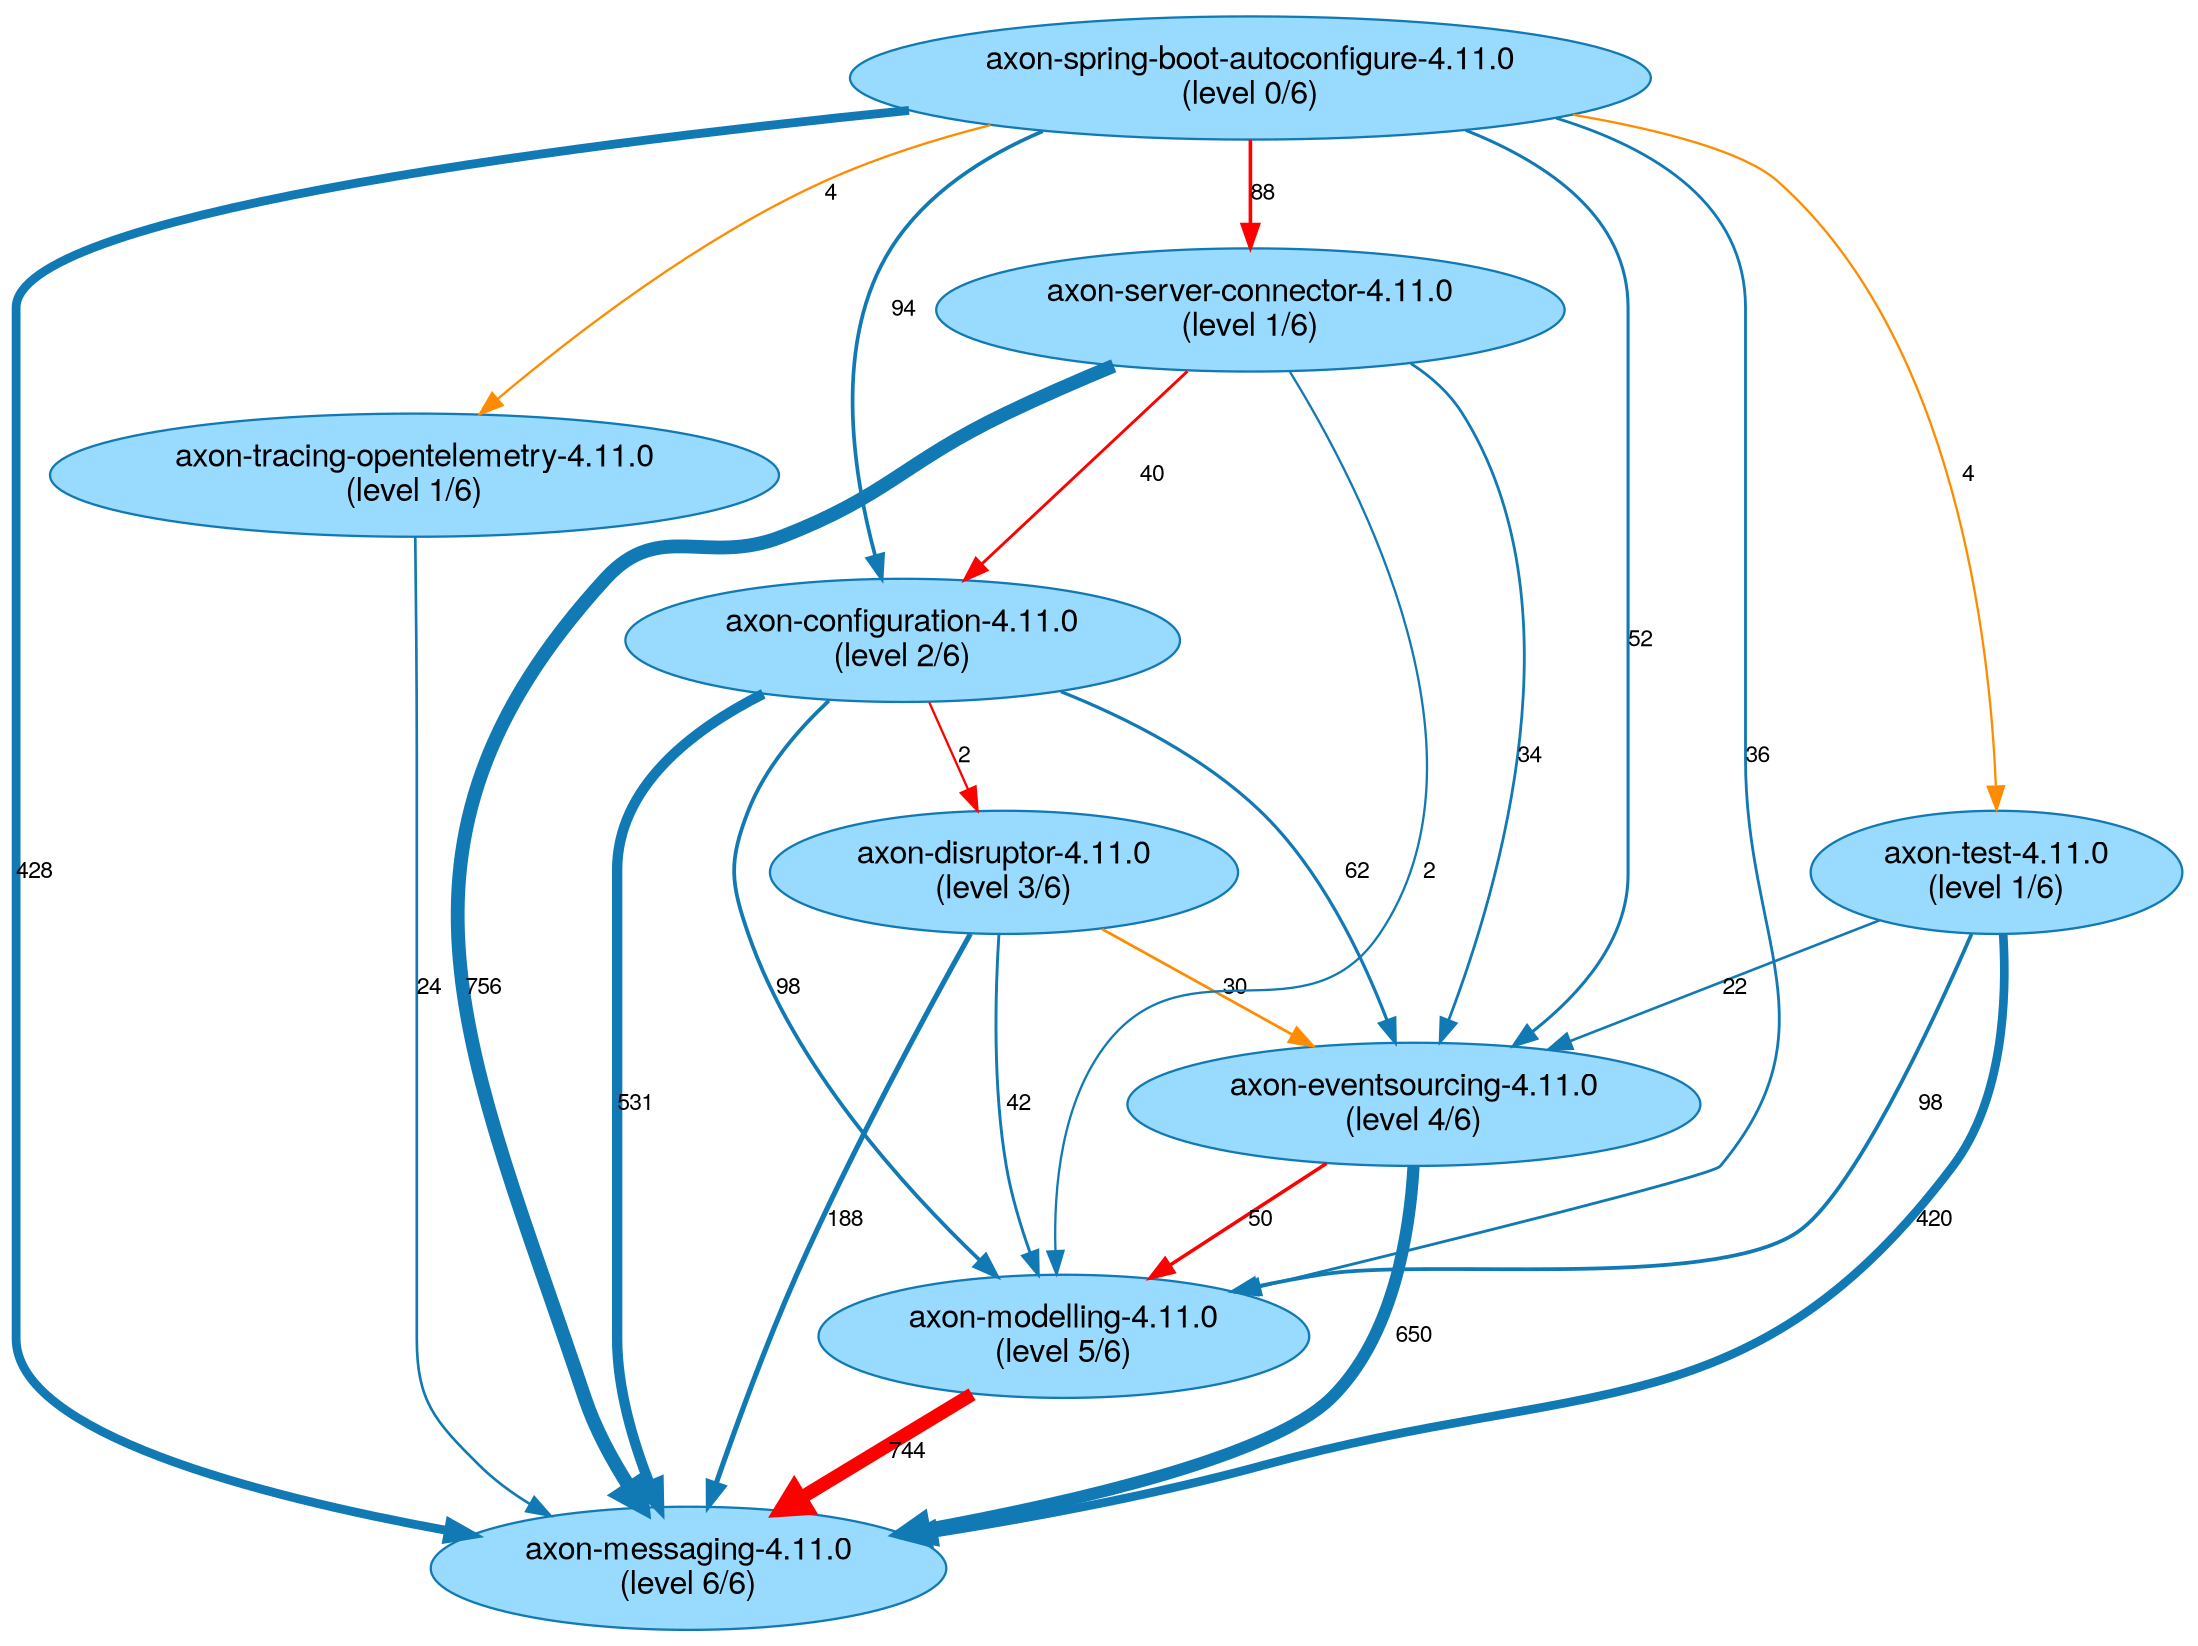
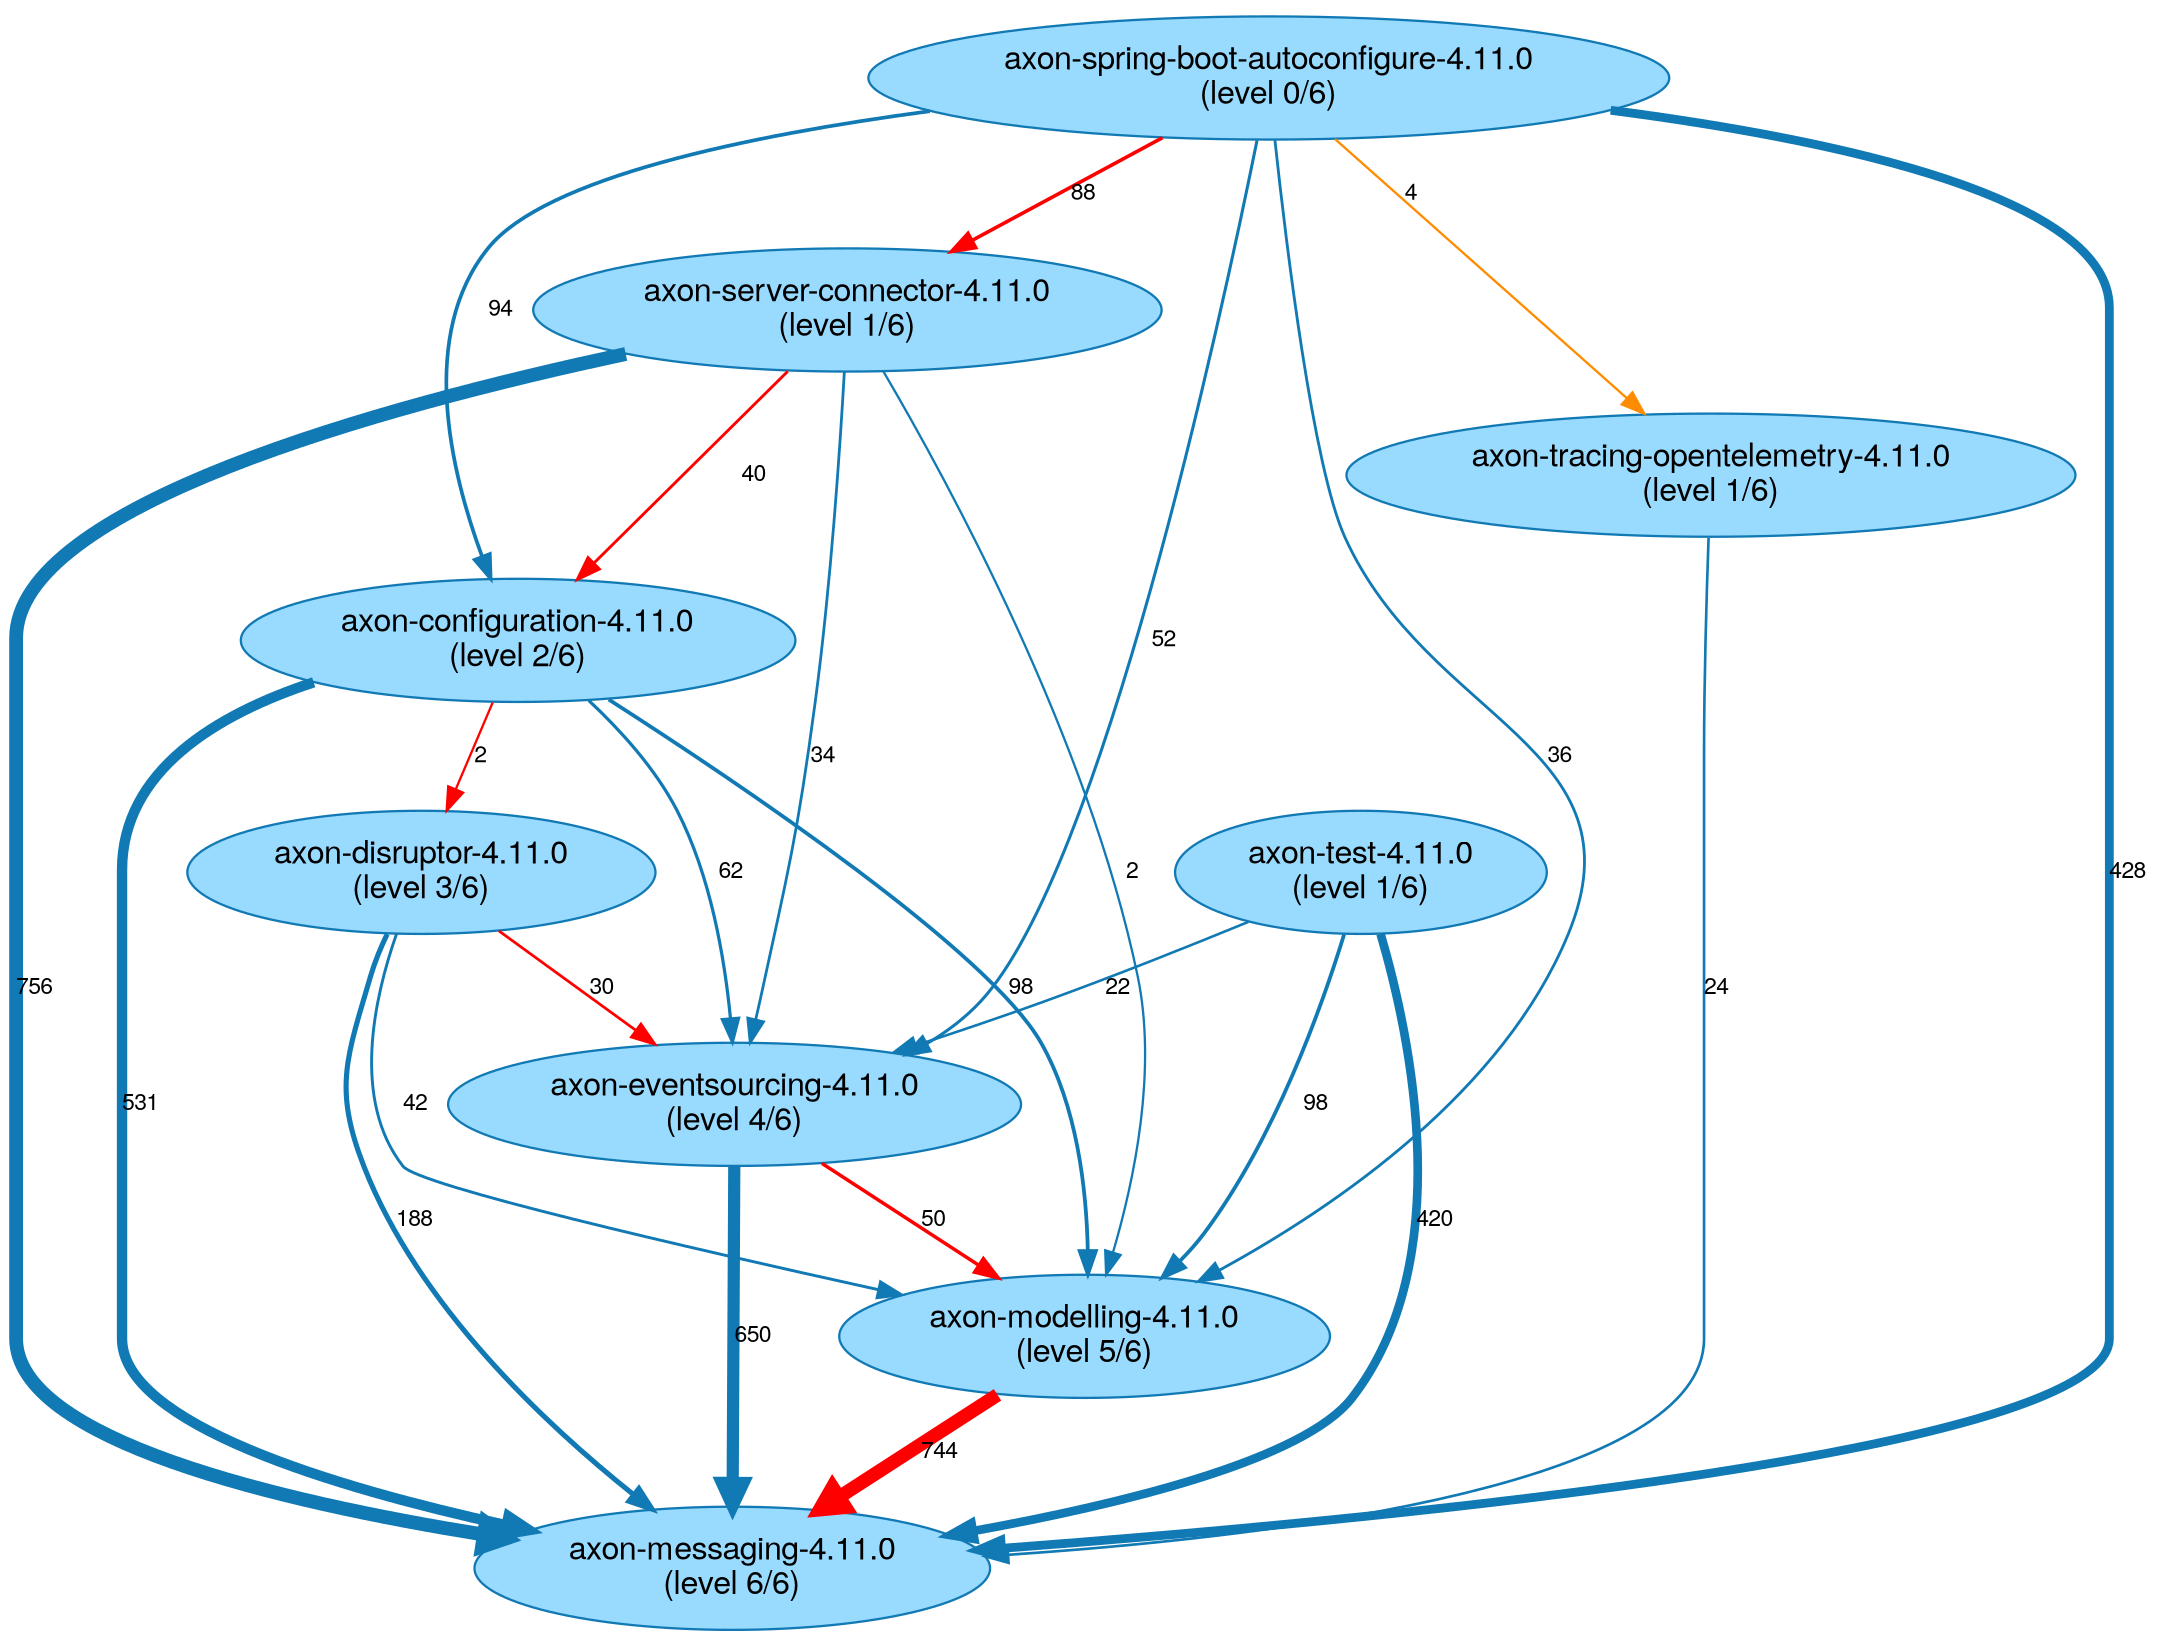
edge "axon-spring-boot-autoconfigure-4.11.0 (level 0/6)" -> "axon-test-4.11.0 (level 1/6)": removed, label "4"
edge "axon-disruptor-4.11.0 (level 3/6)" -> "axon-eventsourcing-4.11.0 (level 4/6)": color darkorange -> red
